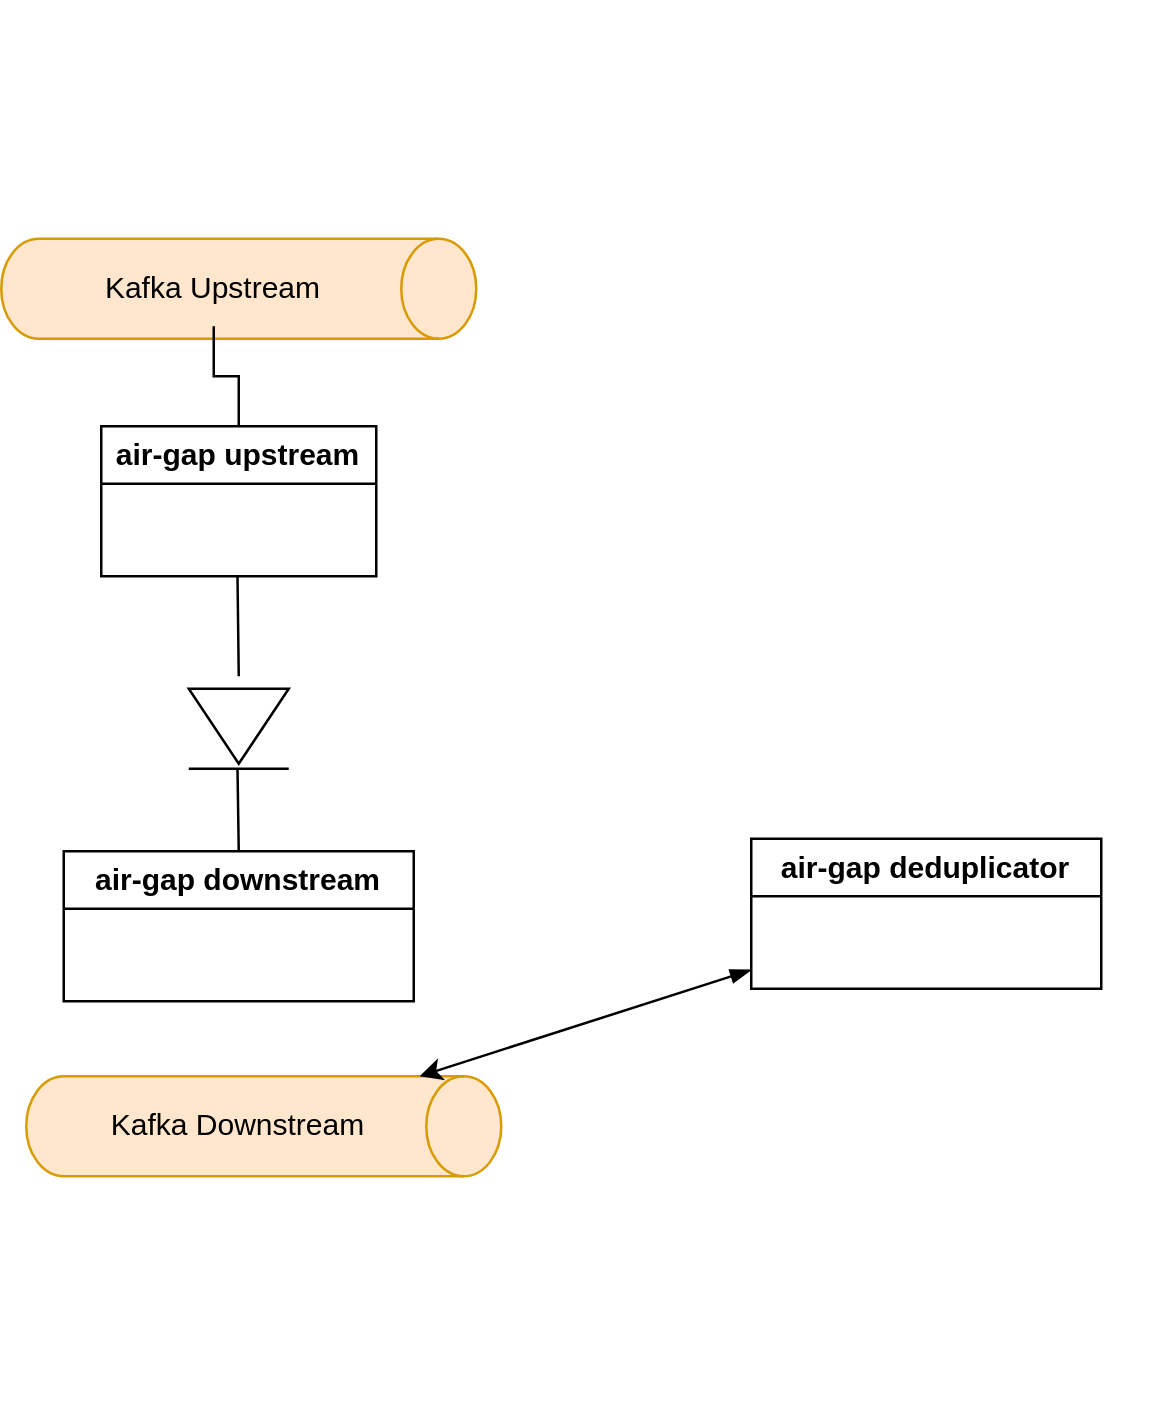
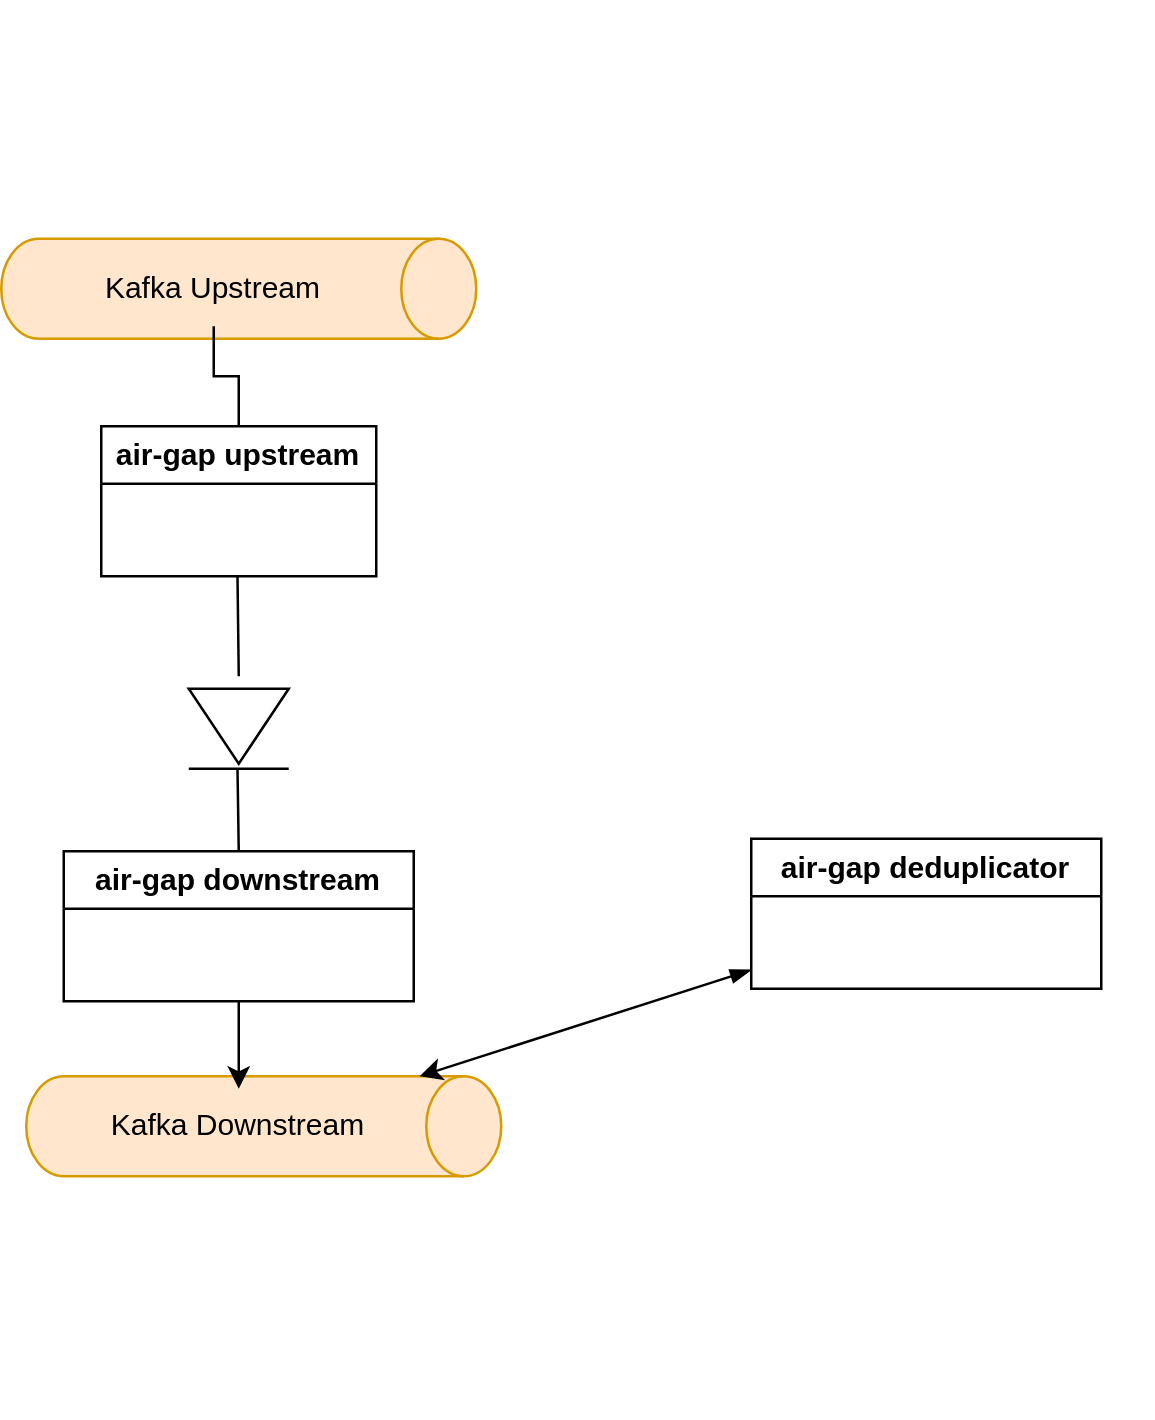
edge "air-gap downstream" -> "Kafka Downstream": added
